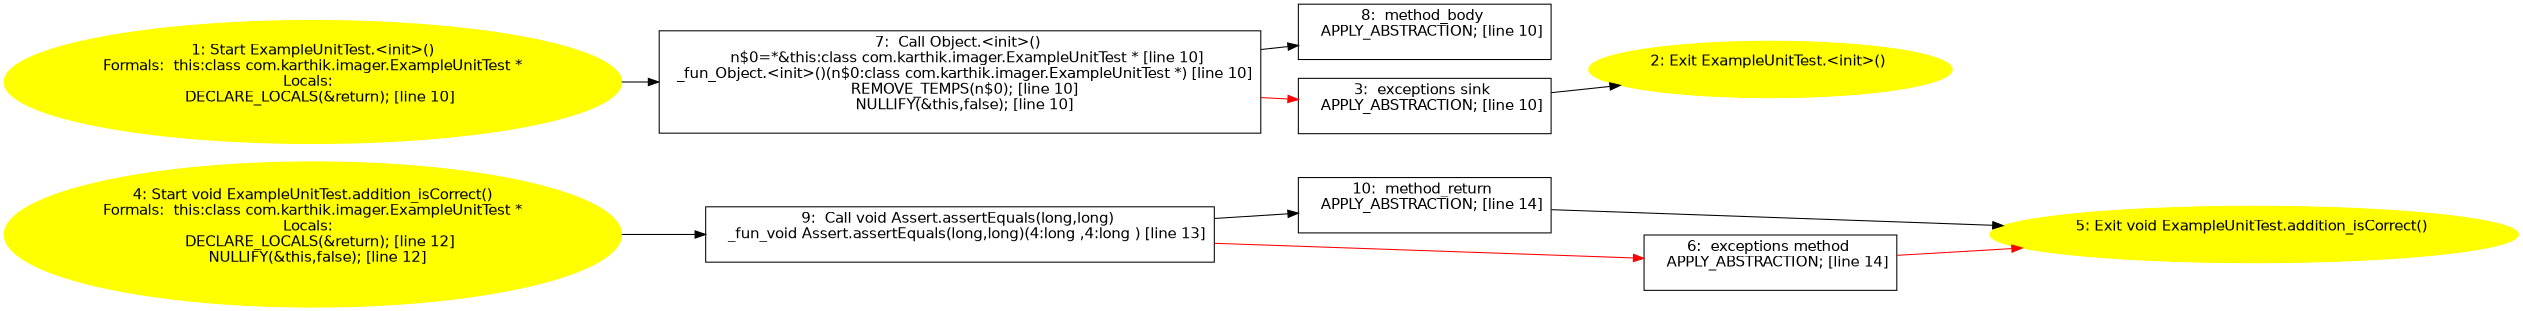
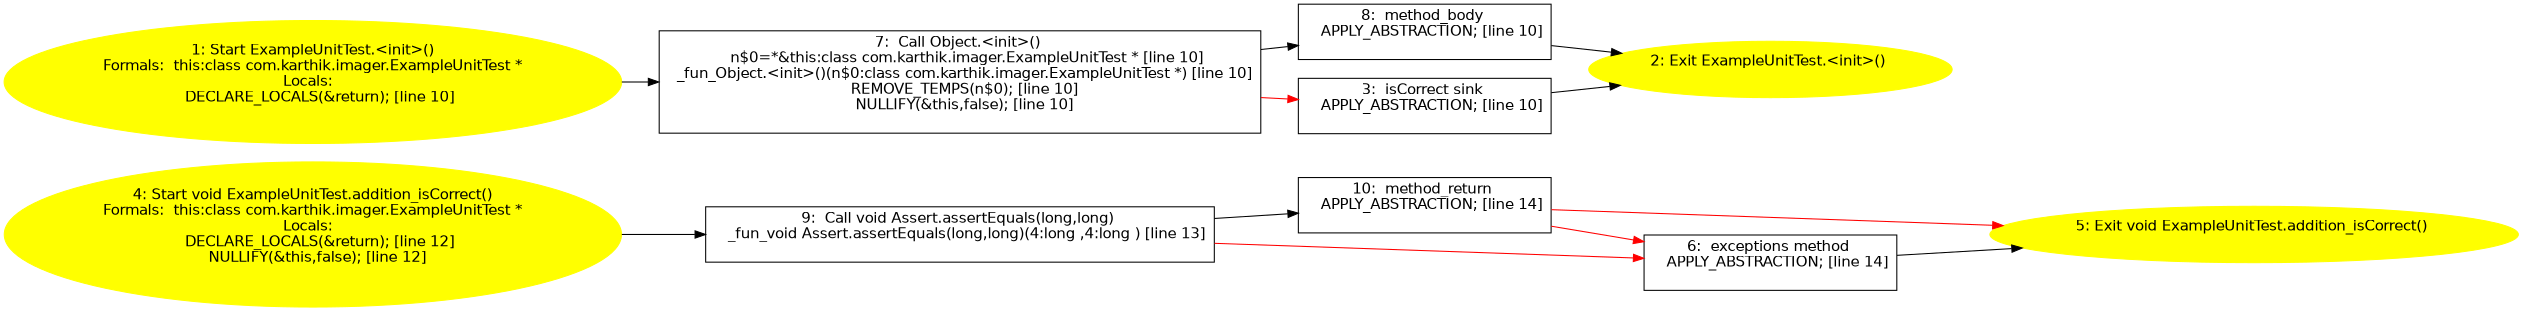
edge "8:  method_body APPLY_ABSTRACTION; [line 10]" -> "2: Exit ExampleUnitTest.<init>()": added
node "3:  exceptions sink APPLY_ABSTRACTION; [line 10]": label "3:  exceptions sink APPLY_ABSTRACTION; [line 10]" -> "3:  isCorrect sink APPLY_ABSTRACTION; [line 10]"
edge "10:  method_return APPLY_ABSTRACTION; [line 14]" -> "5: Exit void ExampleUnitTest.addition_isCorrect()": color black -> red
edge "10:  method_return APPLY_ABSTRACTION; [line 14]" -> "6:  exceptions method APPLY_ABSTRACTION; [line 14]": added
edge "6:  exceptions method APPLY_ABSTRACTION; [line 14]" -> "5: Exit void ExampleUnitTest.addition_isCorrect()": color red -> black
